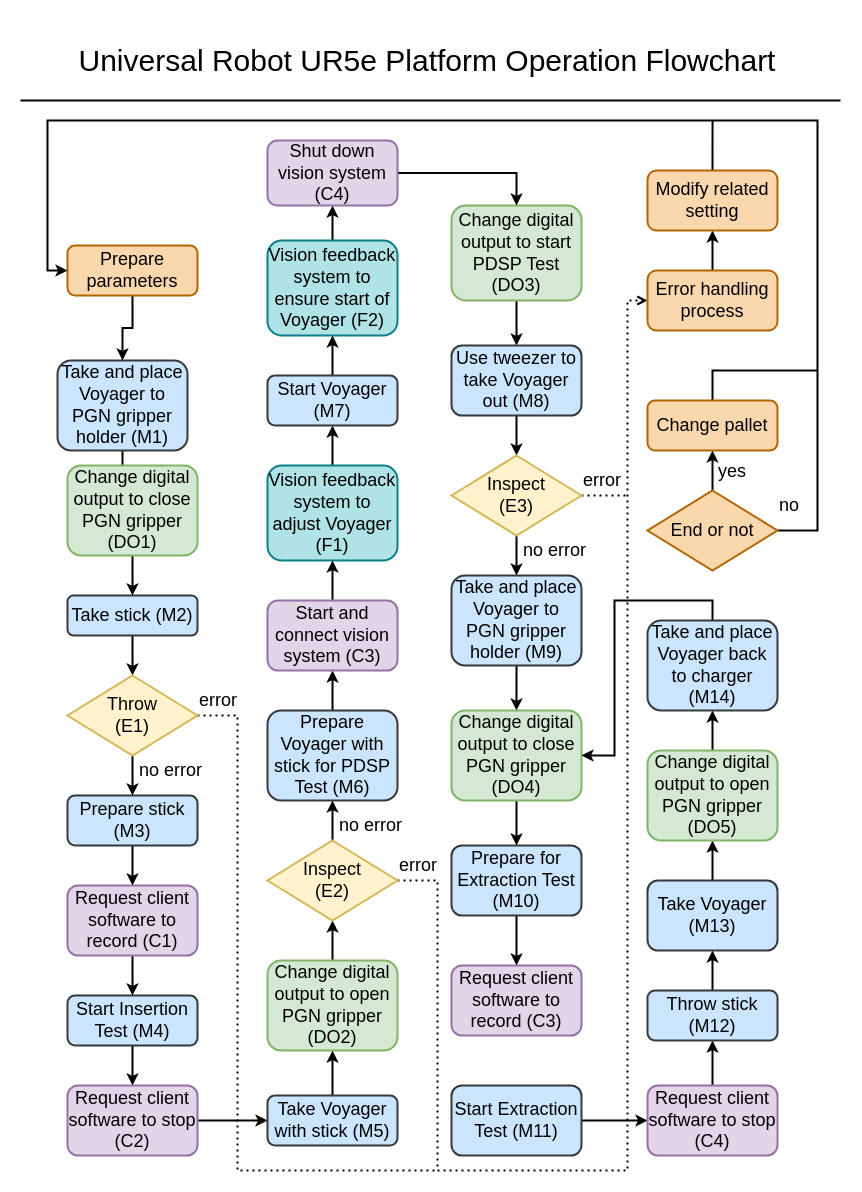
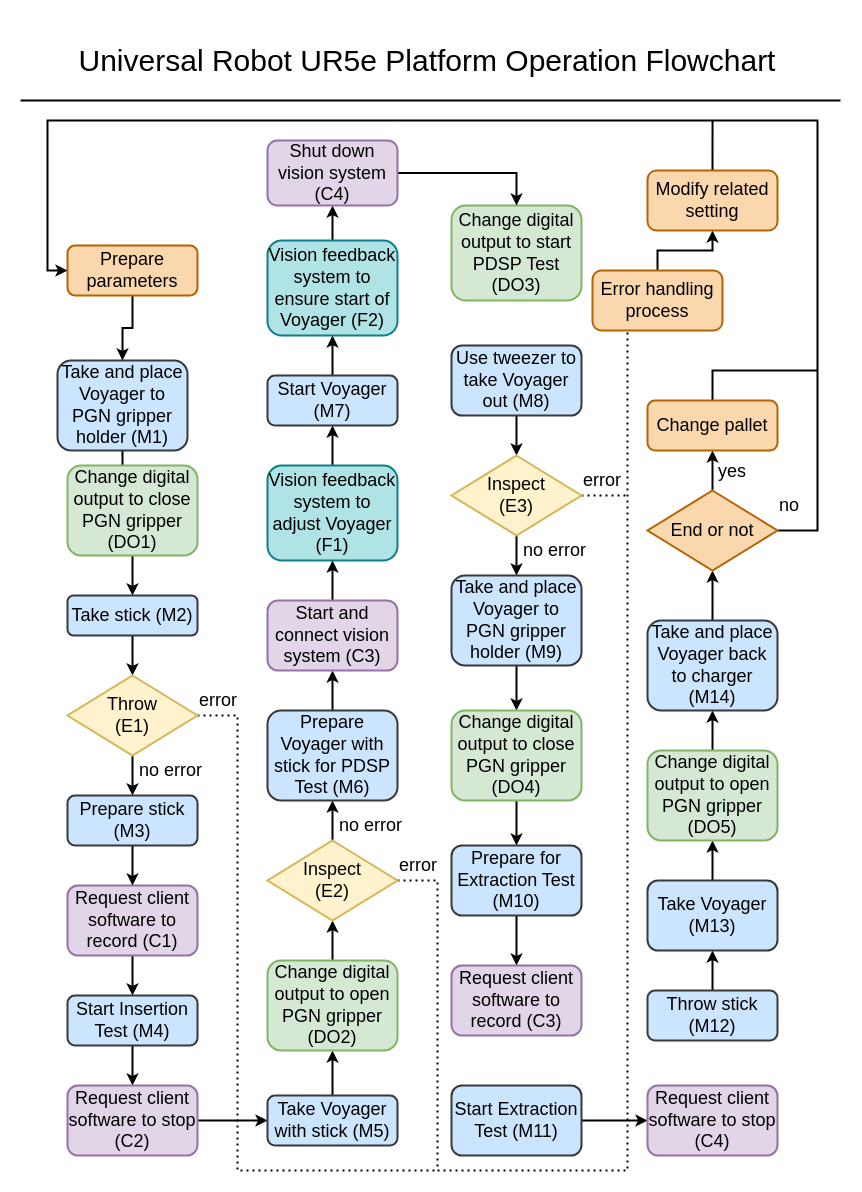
node "Error handling process": moved (713, 301) -> (658, 301)
edge "Change digital output to start PDSP Test (DO3)" -> "Use tweezer to take Voyager out (M8)": removed
edge "Take and place Voyager back to charger (M14)" -> "Change digital output to close PGN gripper (DO4)": now "Take and place Voyager back to charger (M14)" -> "End or not"
edge "Request client software to stop (C4)" -> "Throw stick (M12)": removed
